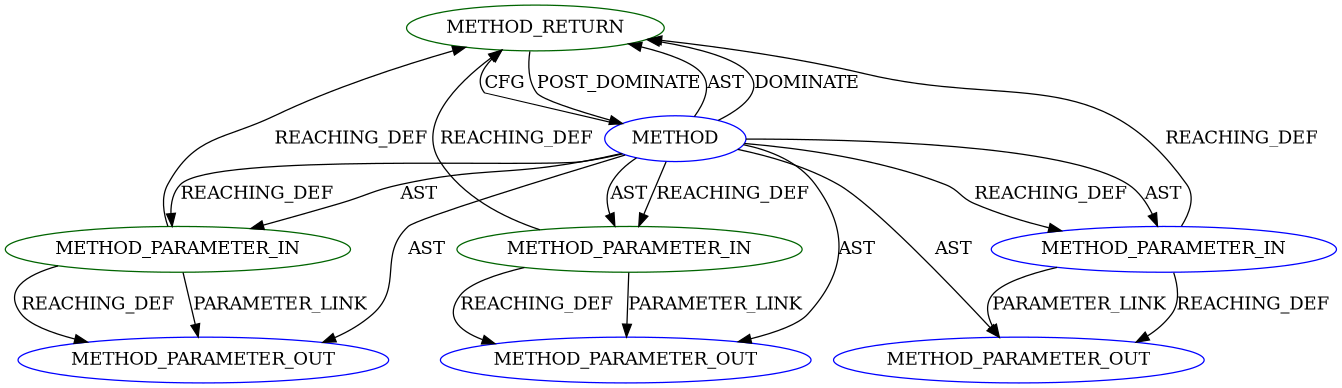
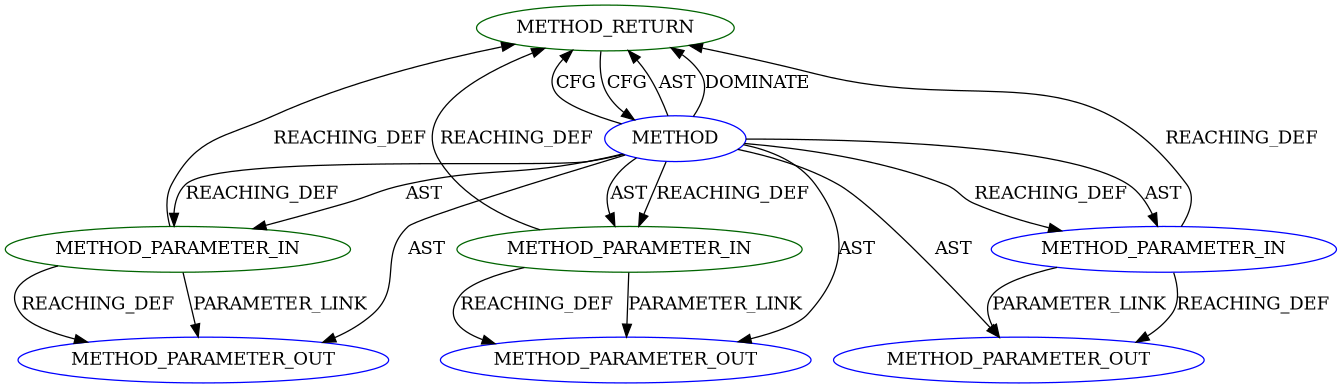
edge "METHOD_RETURN" -> "METHOD": label "POST_DOMINATE" -> "CFG"
